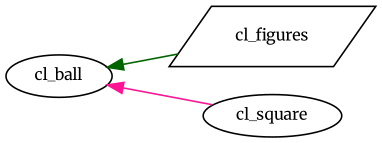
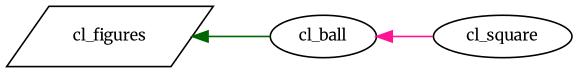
edge "cl_figures" -> "cl_ball": reversed
